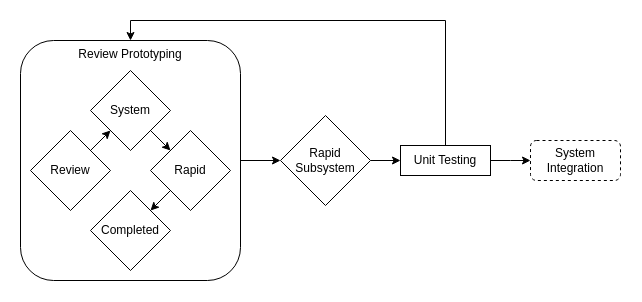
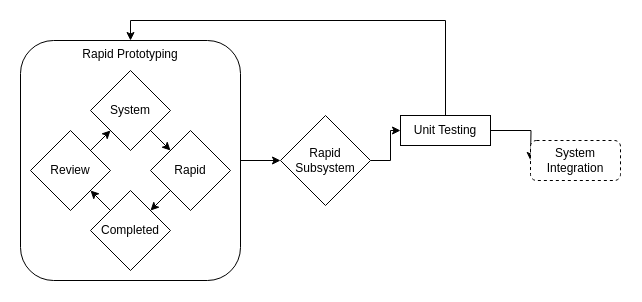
node "Review Prototyping": label "Review Prototyping" -> "Rapid Prototyping"
node "Unit Testing": moved (446, 161) -> (446, 131)
edge "Completed" -> "Review": added
